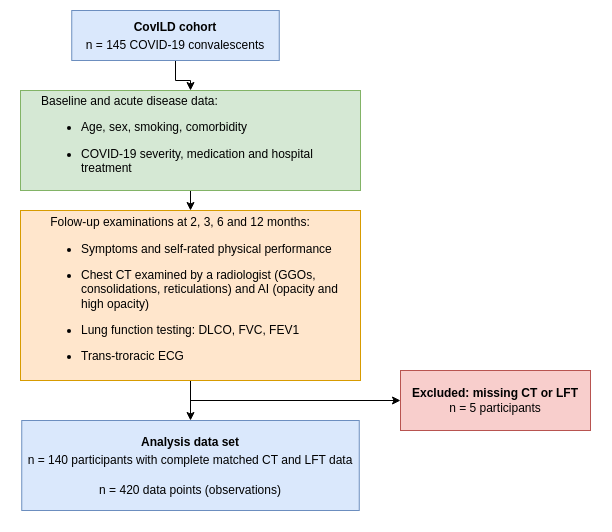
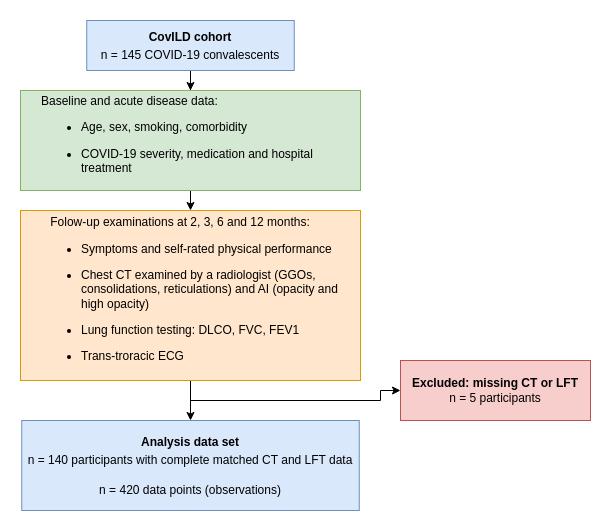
node "CovILD cohort n = 145 COVID-19 convalescents": moved (176, 36) -> (191, 46)
node "Excluded: missing CT or LFT n = 5 participants": moved (496, 401) -> (496, 391)
